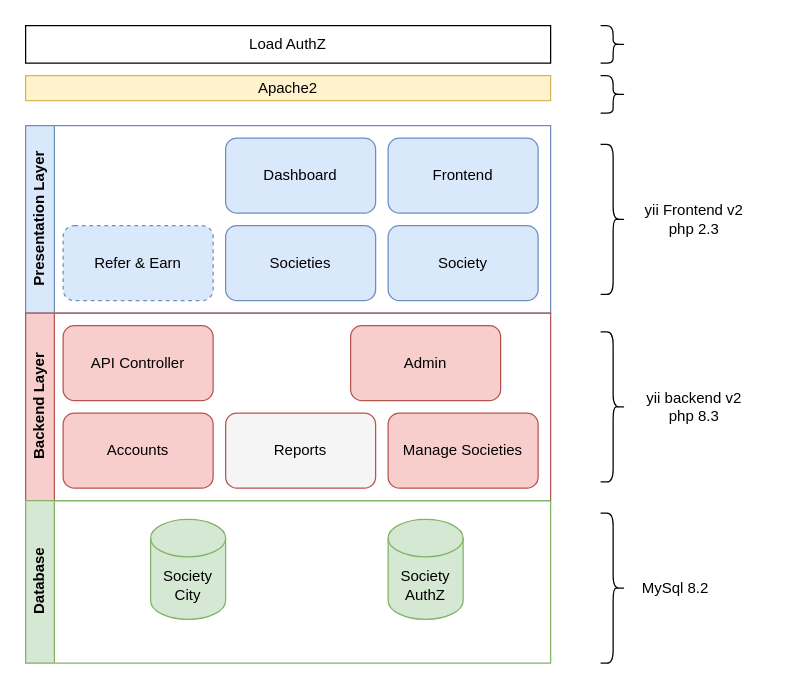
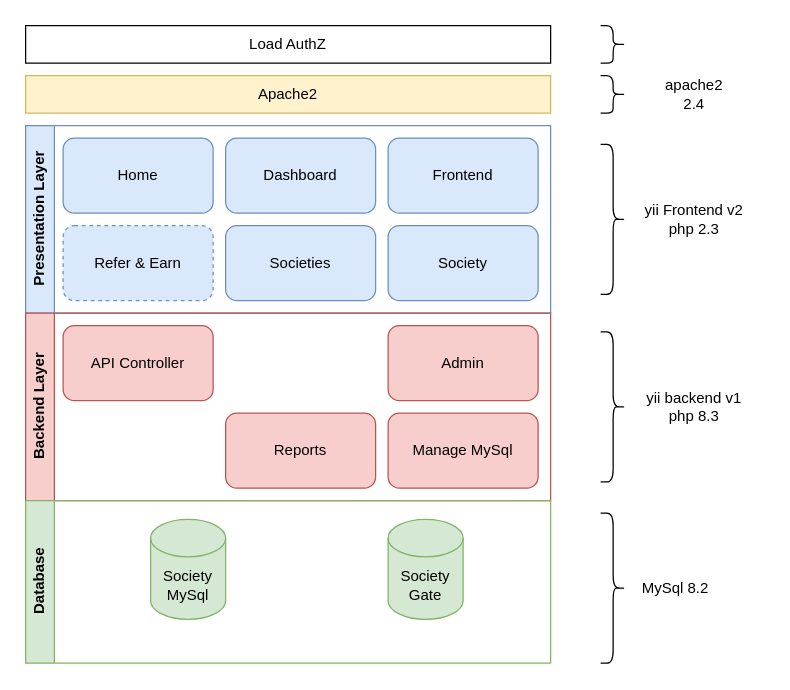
node "Apache2": size 525x25 -> 525x38
node "apache2 2.4": added
node "Home": added
node "Admin": moved (426, 363) -> (463, 363)
node "yii backend v2 php 8.3": label "yii backend v2 php 8.3" -> "yii backend v1 php 8.3"
node "Accounts": removed
node "Reports": fillcolor #f5f5f5 -> #f8cecc
node "Manage Societies": label "Manage Societies" -> "Manage MySql"
node "Society City": label "Society City" -> "Society MySql"
node "Society AuthZ": label "Society AuthZ" -> "Society Gate"
